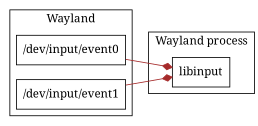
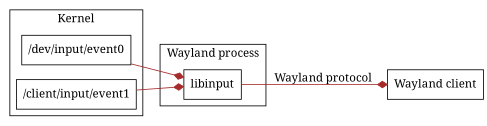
cluster "Wayland": label "Wayland" -> "Kernel"
node "Wayland client": added
node "/dev/input/event1": label "/dev/input/event1" -> "/client/input/event1"
